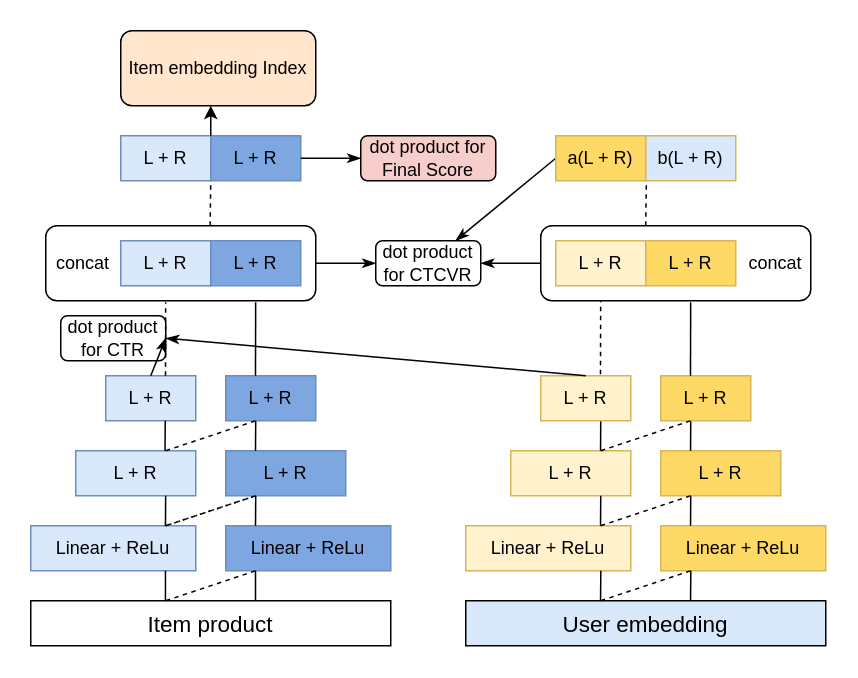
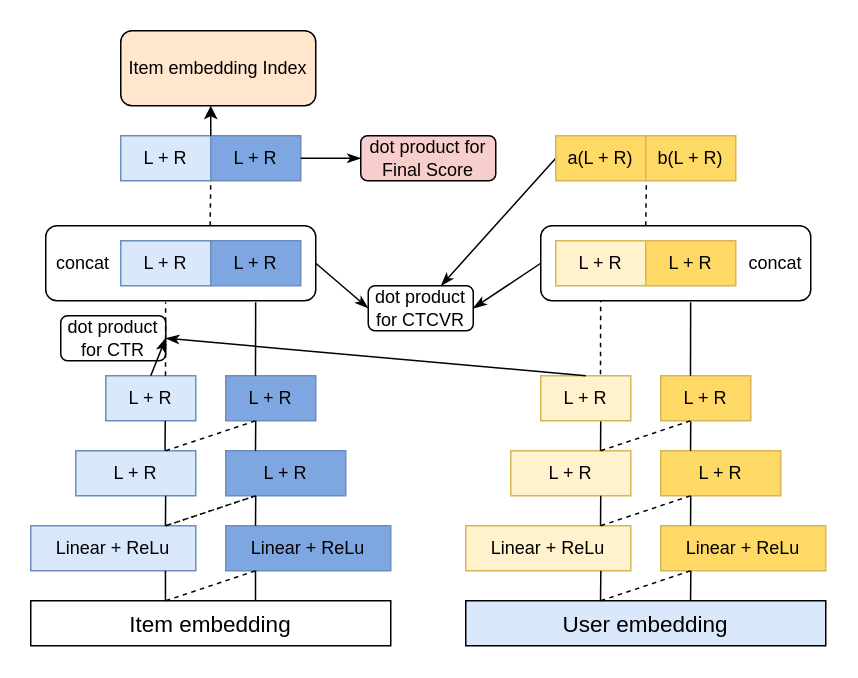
node "b(L + R)": fillcolor #dae8fc -> #ffd966
node "dot product for CTCVR": moved (428, 263) -> (421, 308)
node "Item product": label "Item product" -> "Item embedding"
